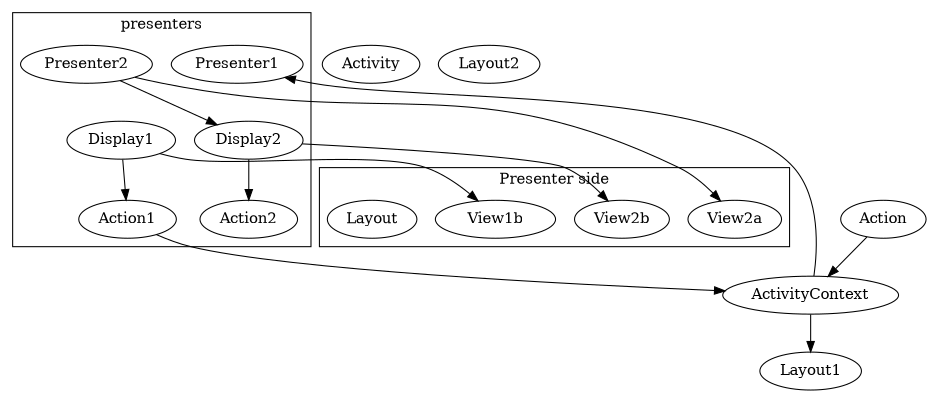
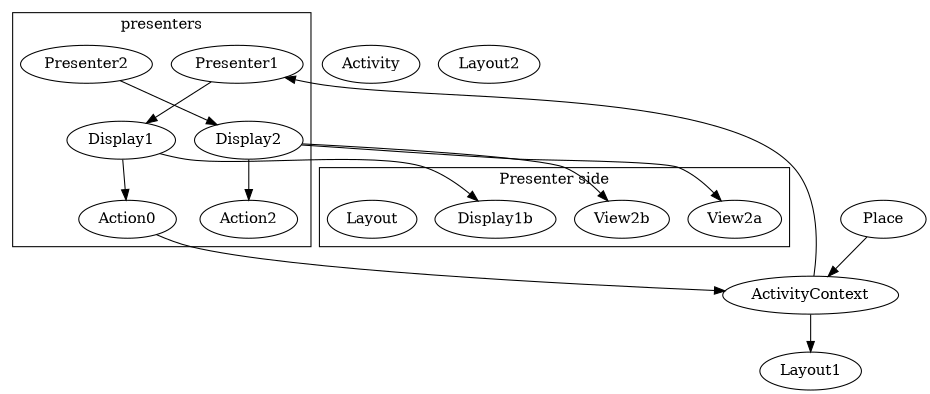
edge "Presenter1" -> "Display1": added
edge "Presenter2" -> "View2a": now "Display2" -> "View2a"
node "Action1": label "Action1" -> "Action0"
node "View1b": label "View1b" -> "Display1b"
node "Action": label "Action" -> "Place"
